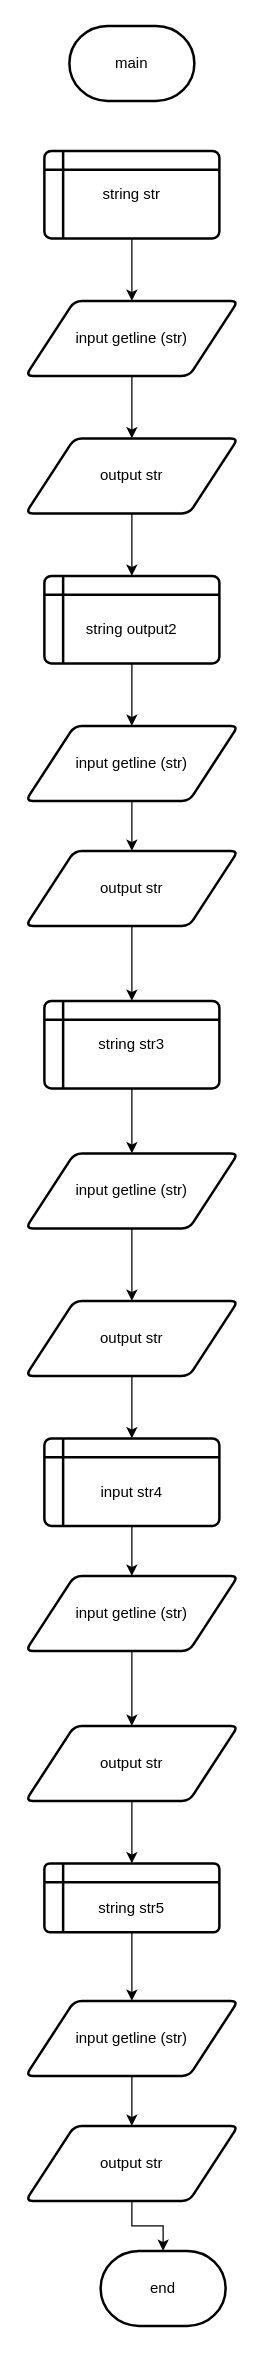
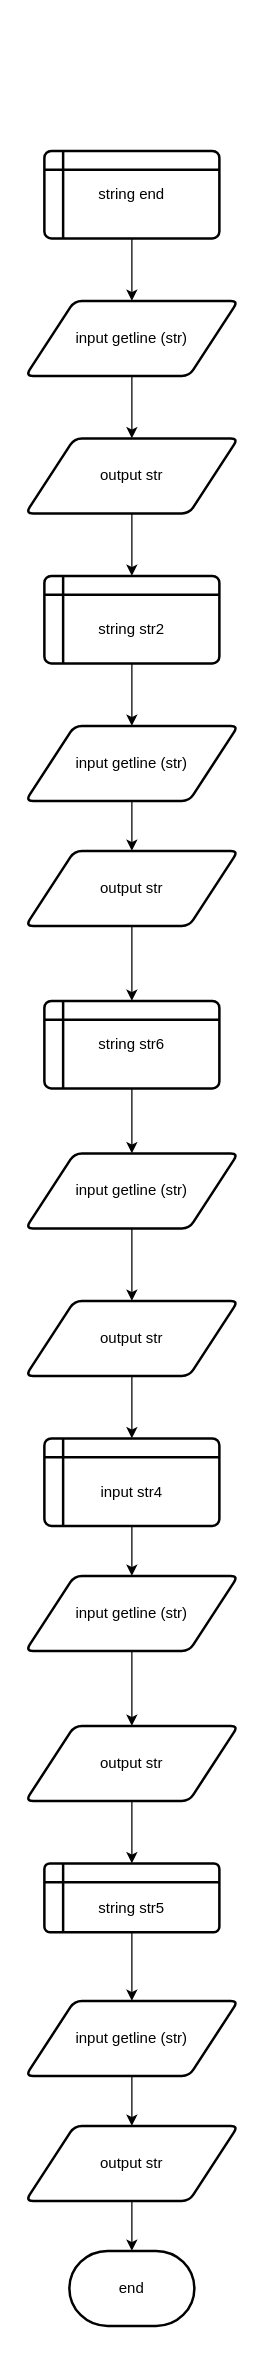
node "main": removed
node "string str": label "string str" -> "string end"
node "string output2": label "string output2" -> "string str2"
node "string str3": label "string str3" -> "string str6"
node "end": moved (163, 2288) -> (132, 2288)
